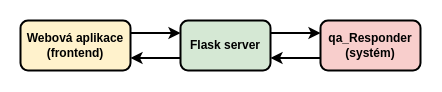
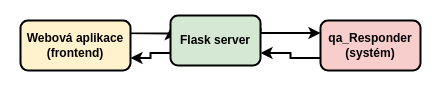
node "Flask server": moved (226, 46) -> (216, 41)
